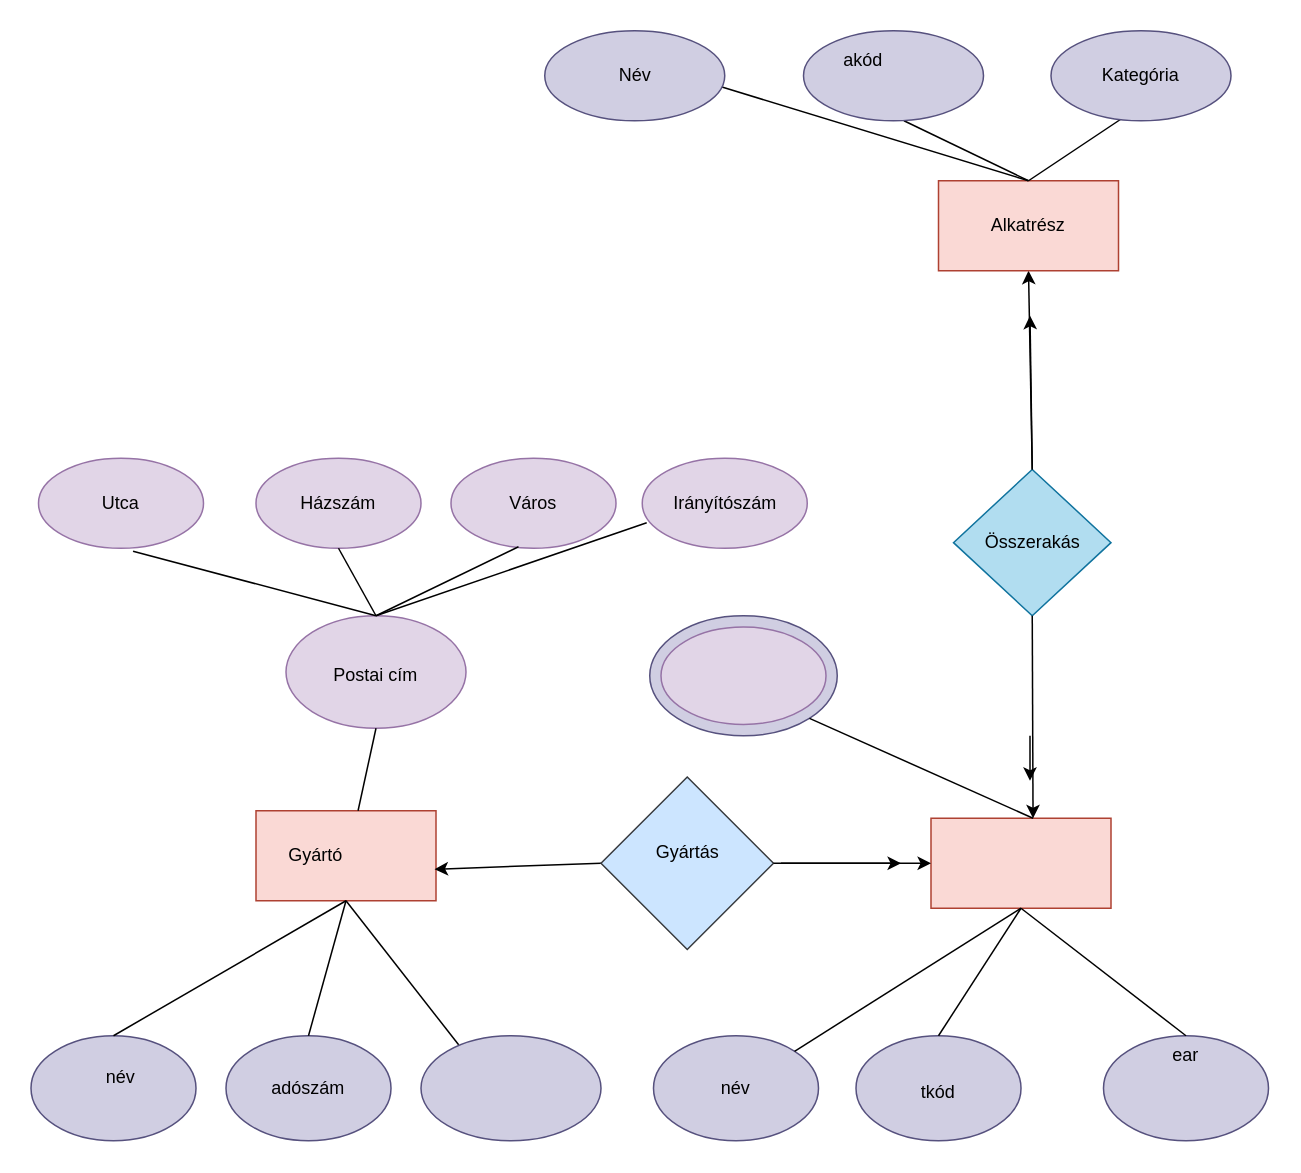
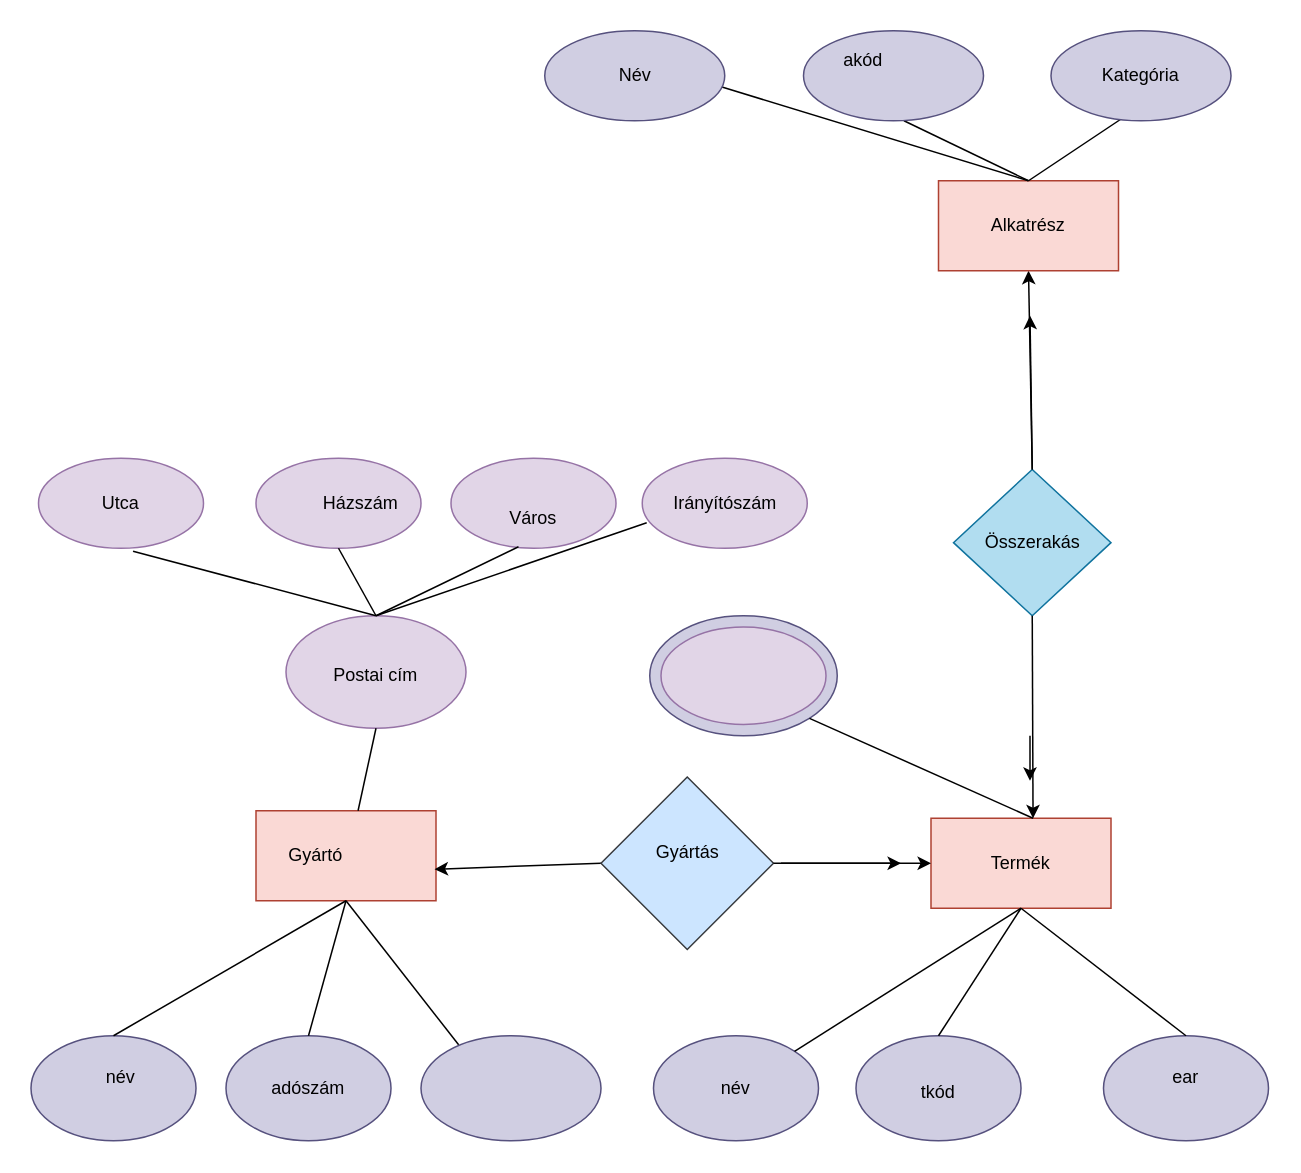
node "Házszám": moved (338, 503) -> (361, 503)
node "Város": moved (533, 503) -> (533, 518)
node "Termék": added
node "ear": moved (1186, 1066) -> (1186, 1088)
